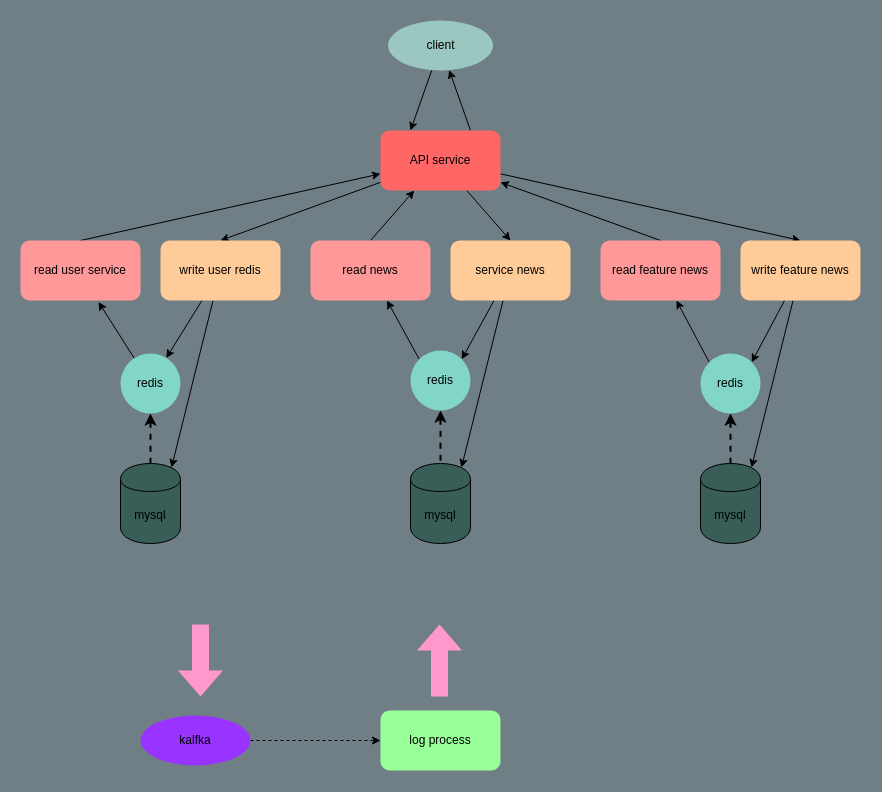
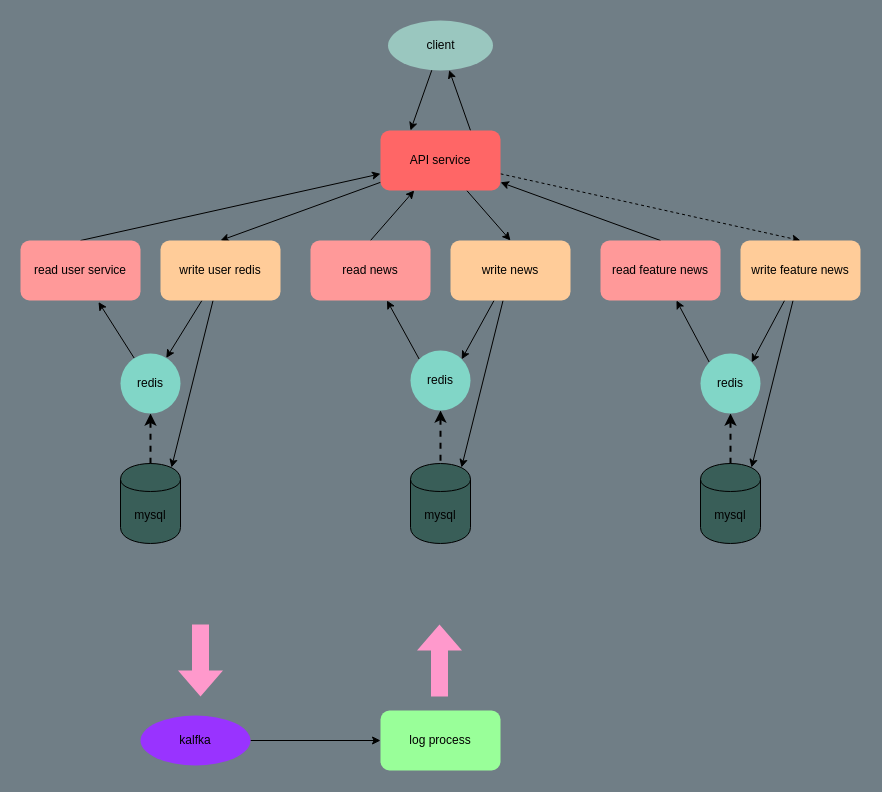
edge "API service" -> "write feature news": style solid -> dashed
node "service news": label "service news" -> "write news"
edge "kalfka" -> "log process": style dashed -> solid
